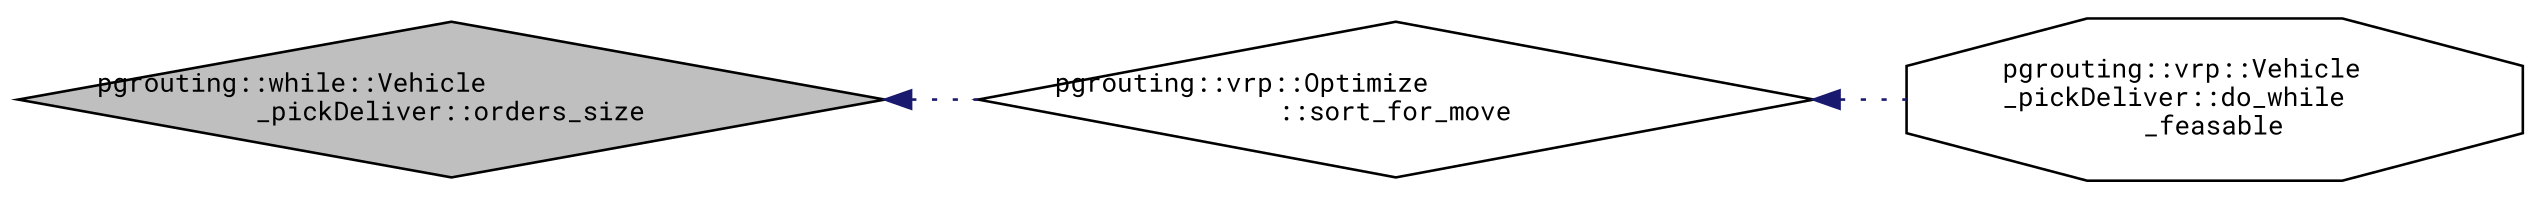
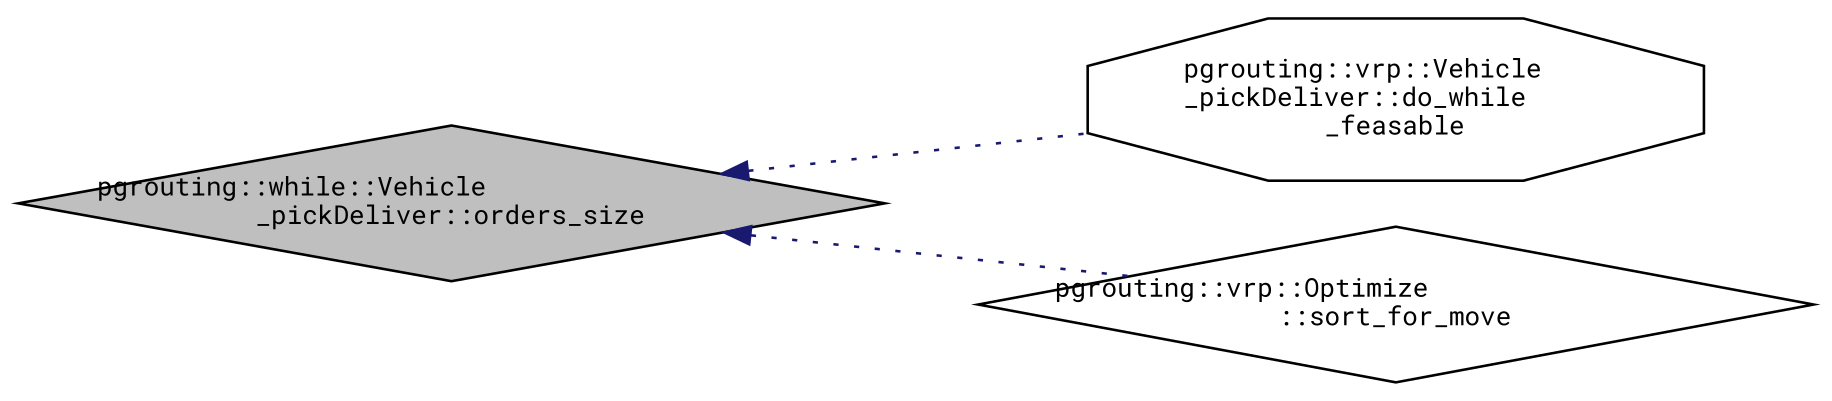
edge "pgrouting::vrp::Vehicle _pickDeliver::do_while _feasable" -> "pgrouting::vrp::Optimize ::sort_for_move": now "pgrouting::vrp::Vehicle _pickDeliver::do_while _feasable" -> "pgrouting::while::Vehicle _pickDeliver::orders_size"
